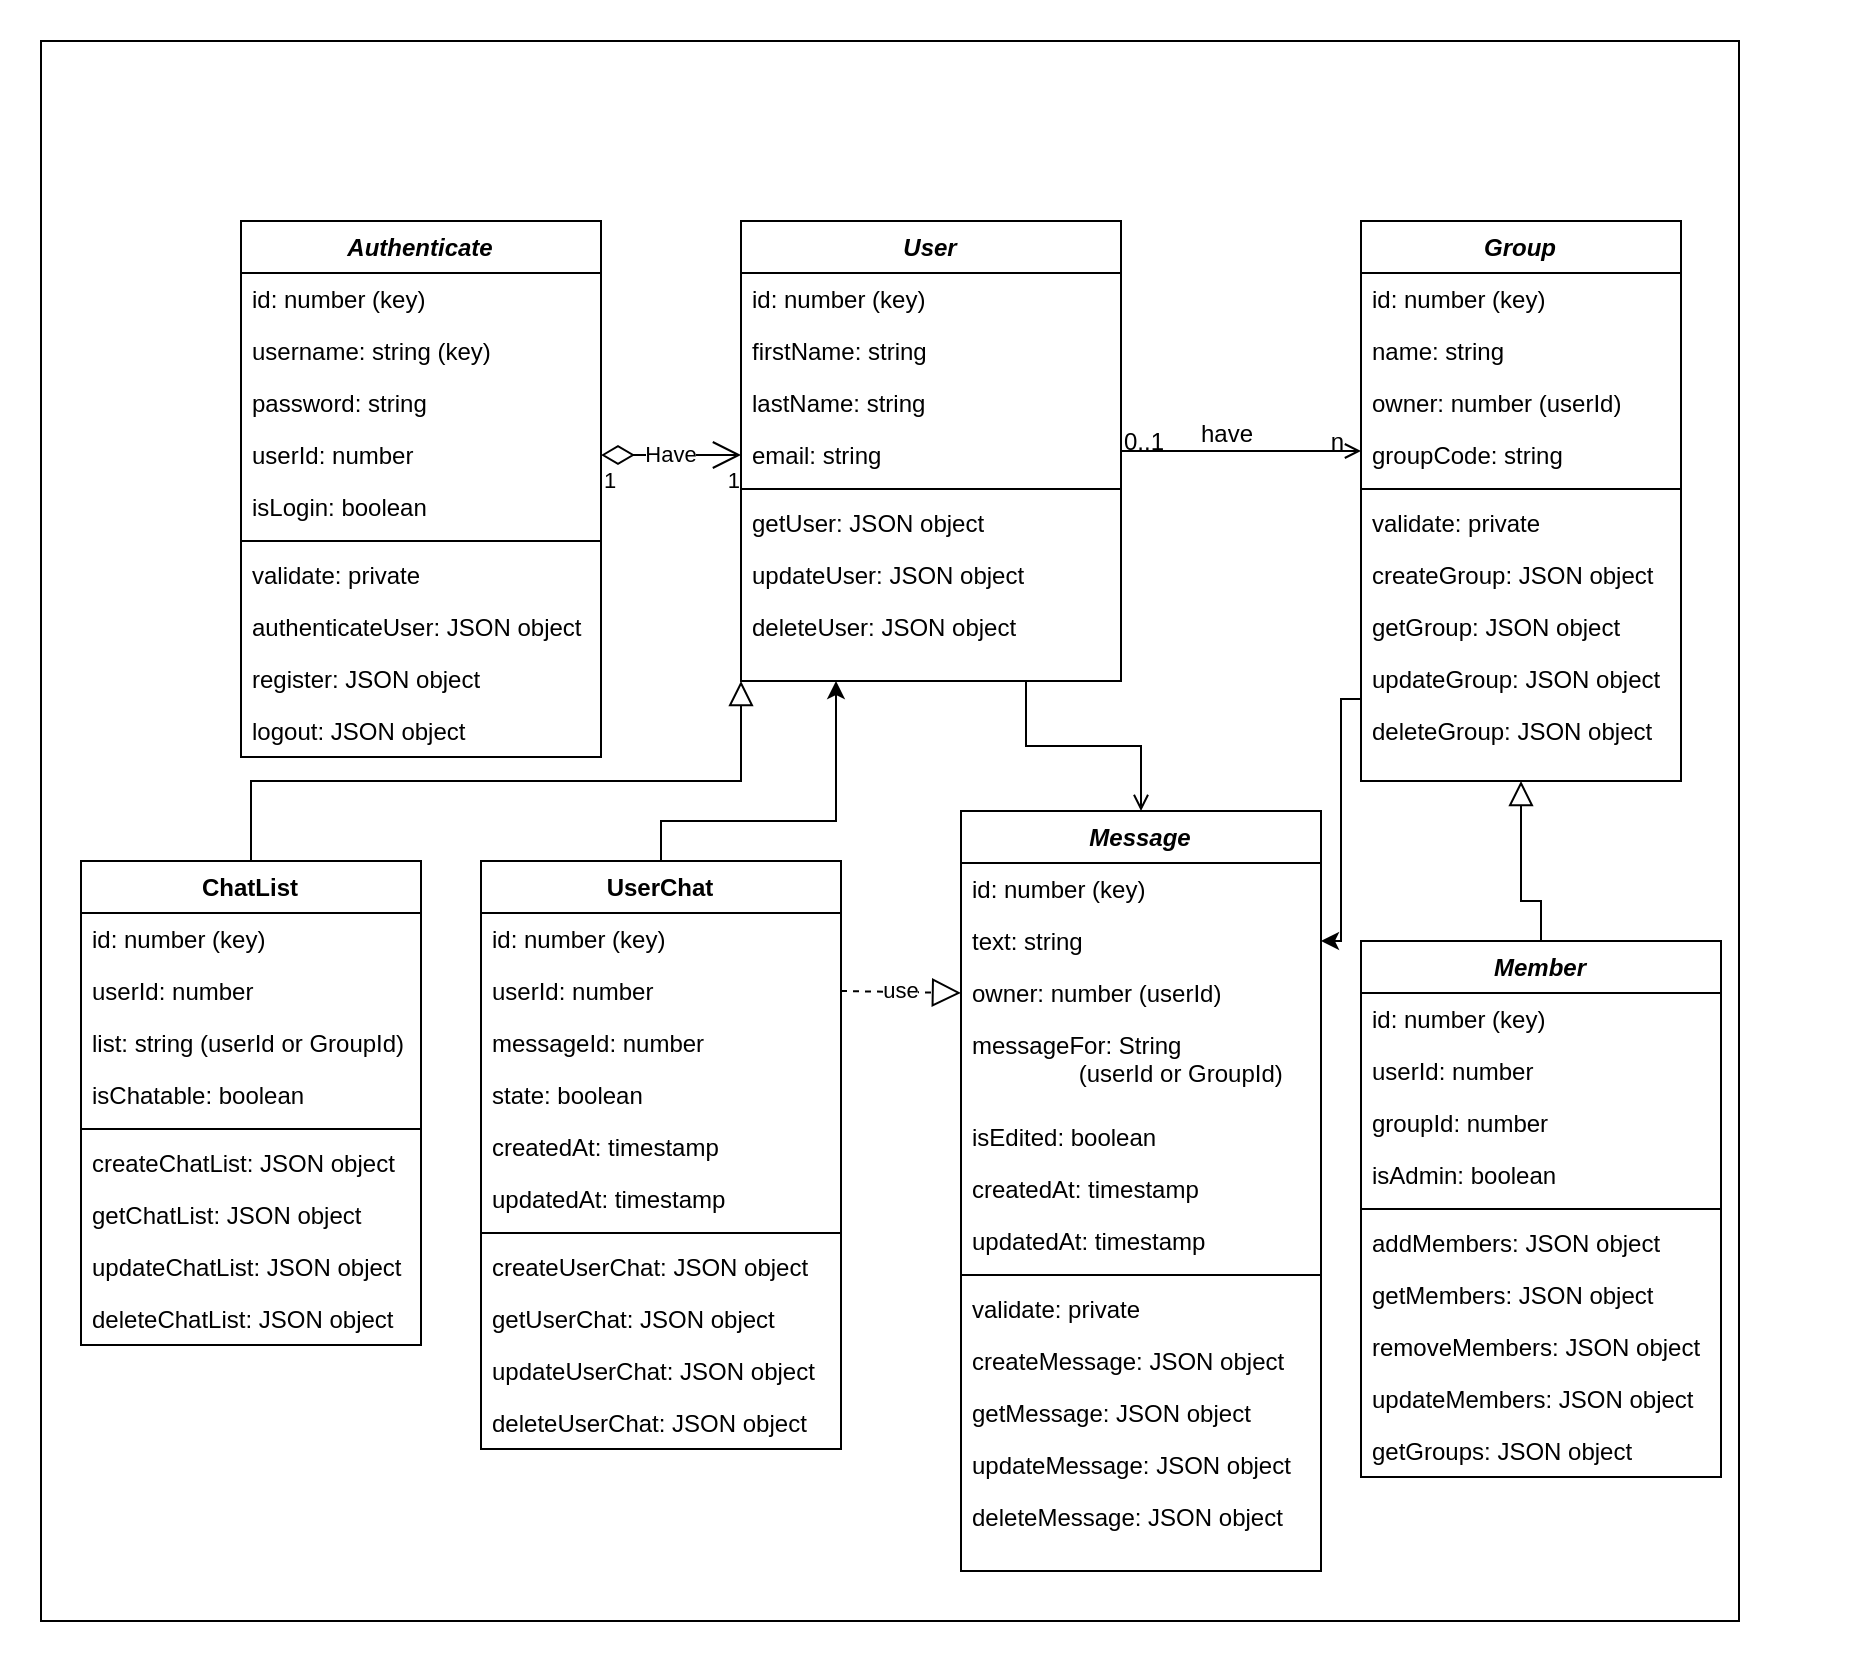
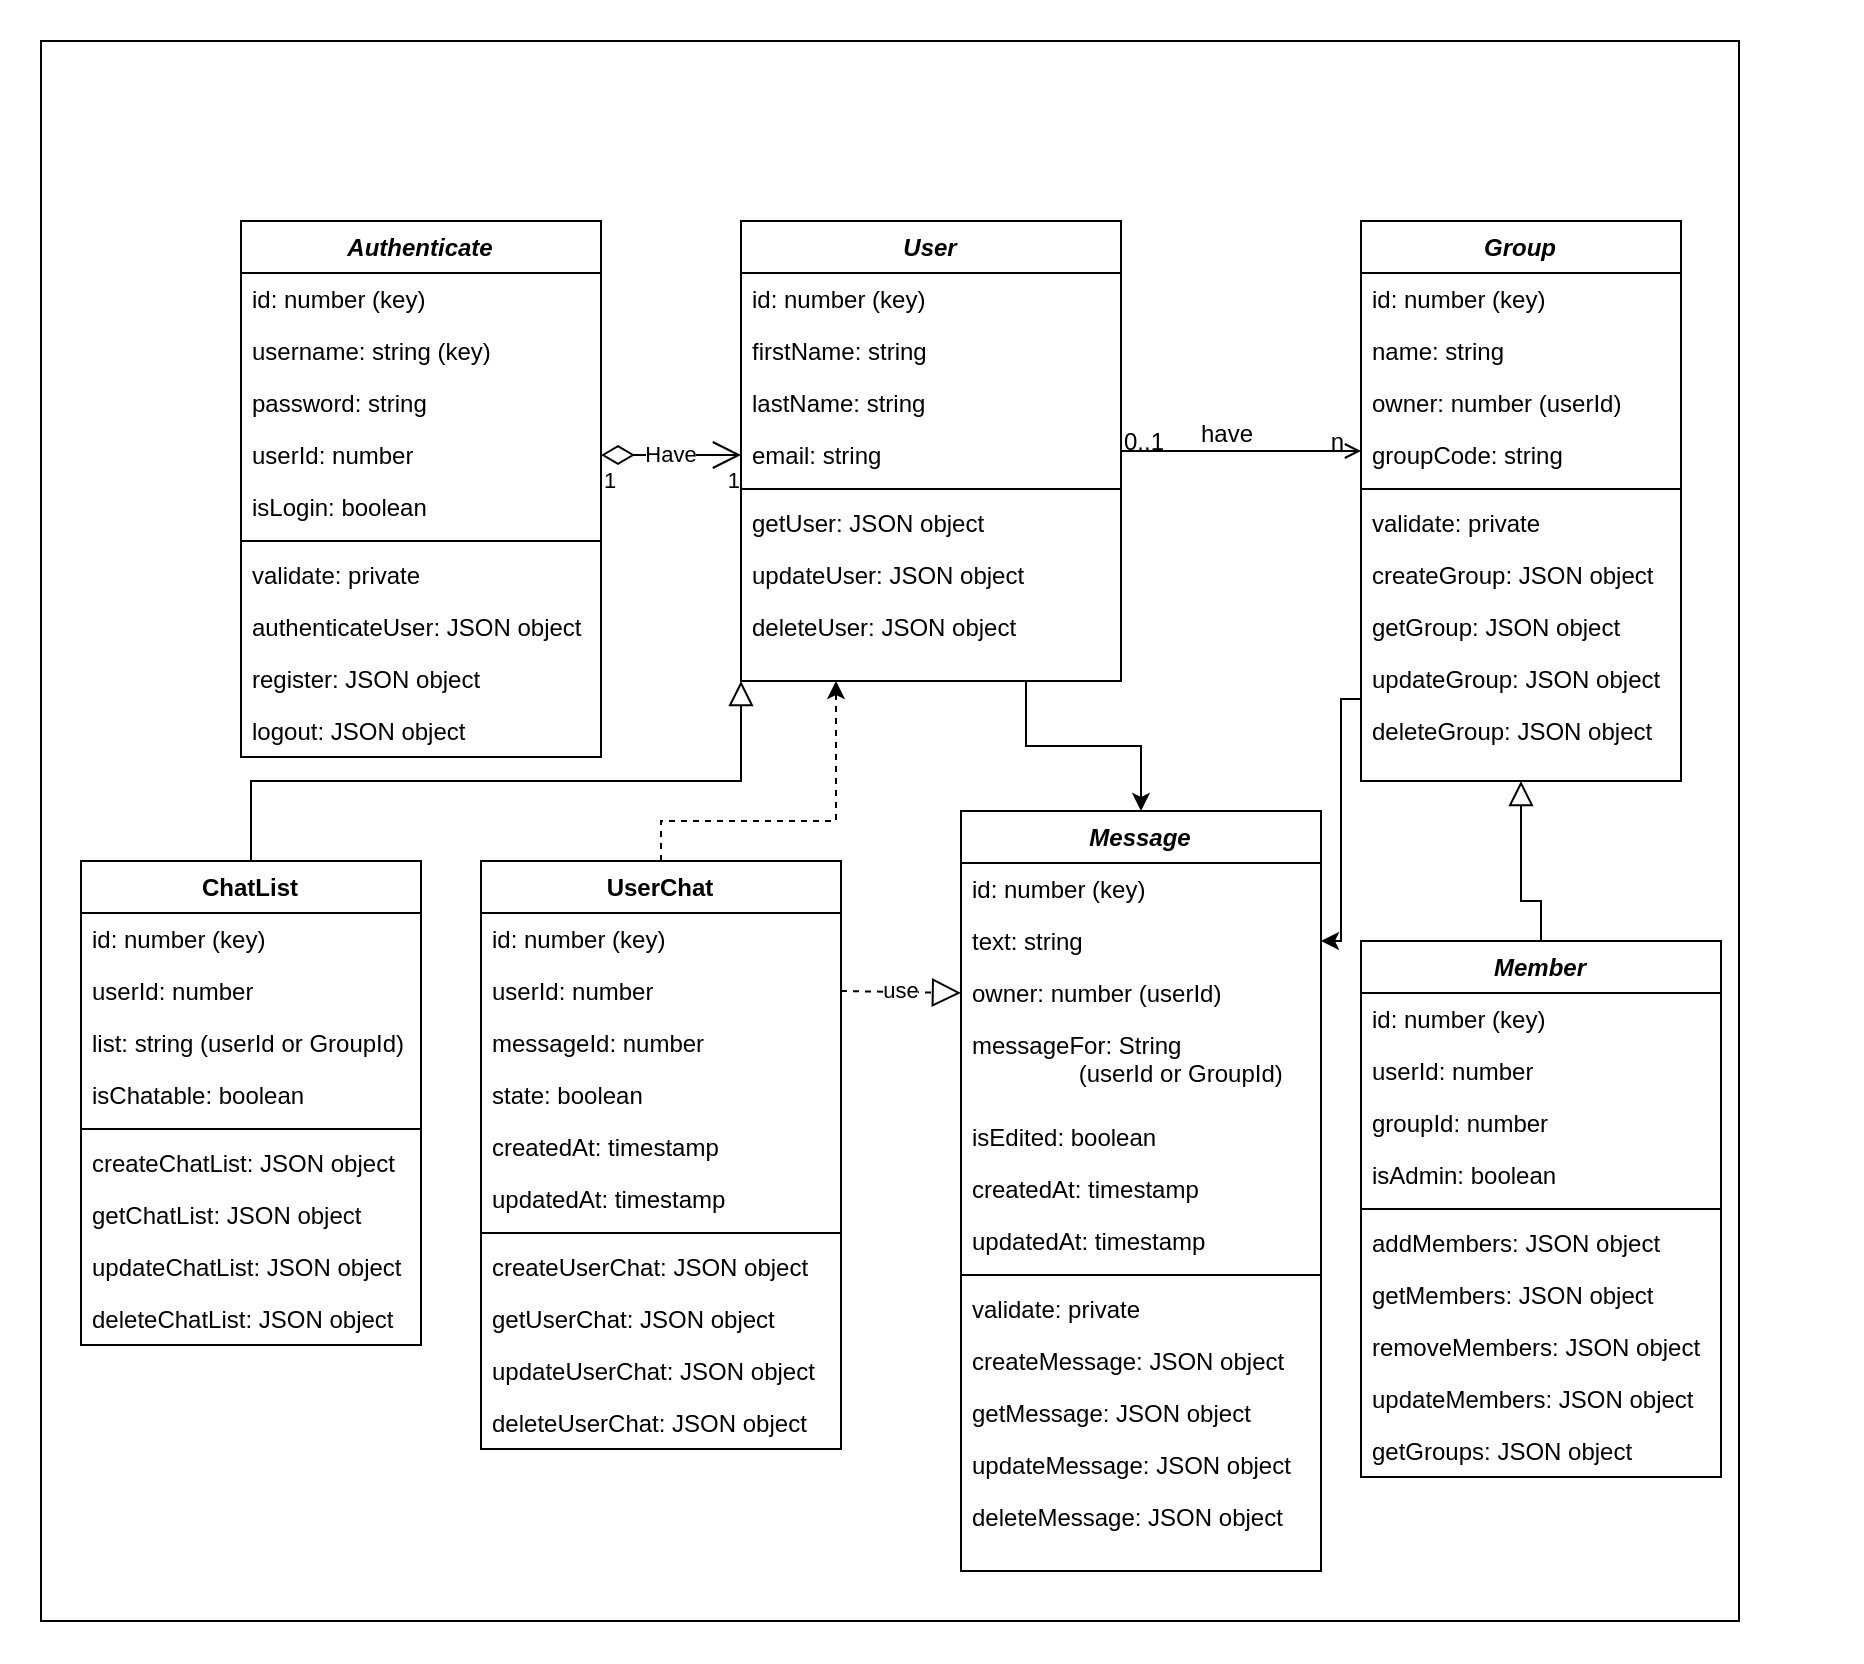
edge "User" -> "Message": arrowhead open -> classic
edge "UserChat" -> "User": style solid -> dashed
